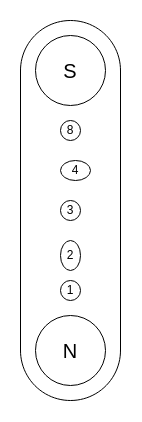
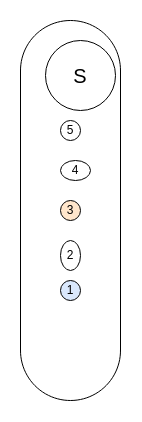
node "S": moved (71, 71) -> (81, 76)
node "8": label "8" -> "5"
node "3": fillcolor #ffffff -> #ffe6cc
node "1": fillcolor #ffffff -> #dae8fc
node "N": removed
